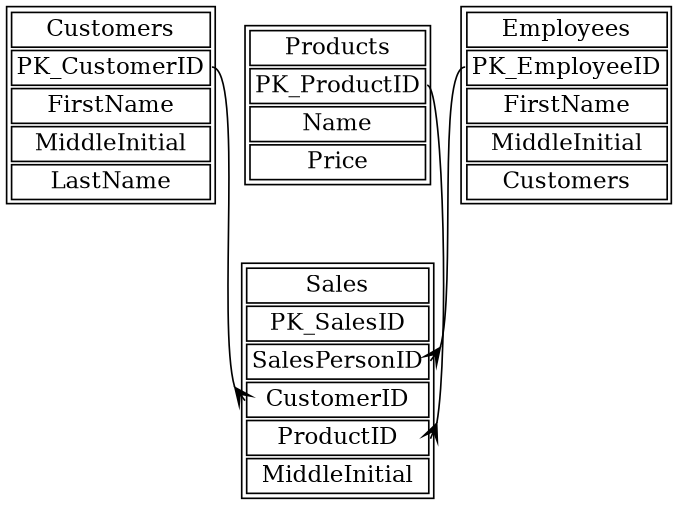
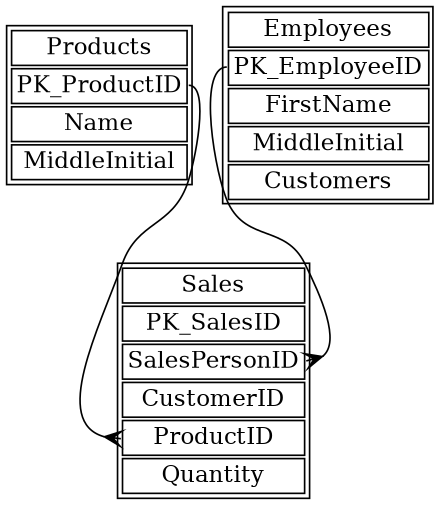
node "Customers": removed
node "Products": text "Price" -> "MiddleInitial"
node "Sales": text "MiddleInitial" -> "Quantity"
